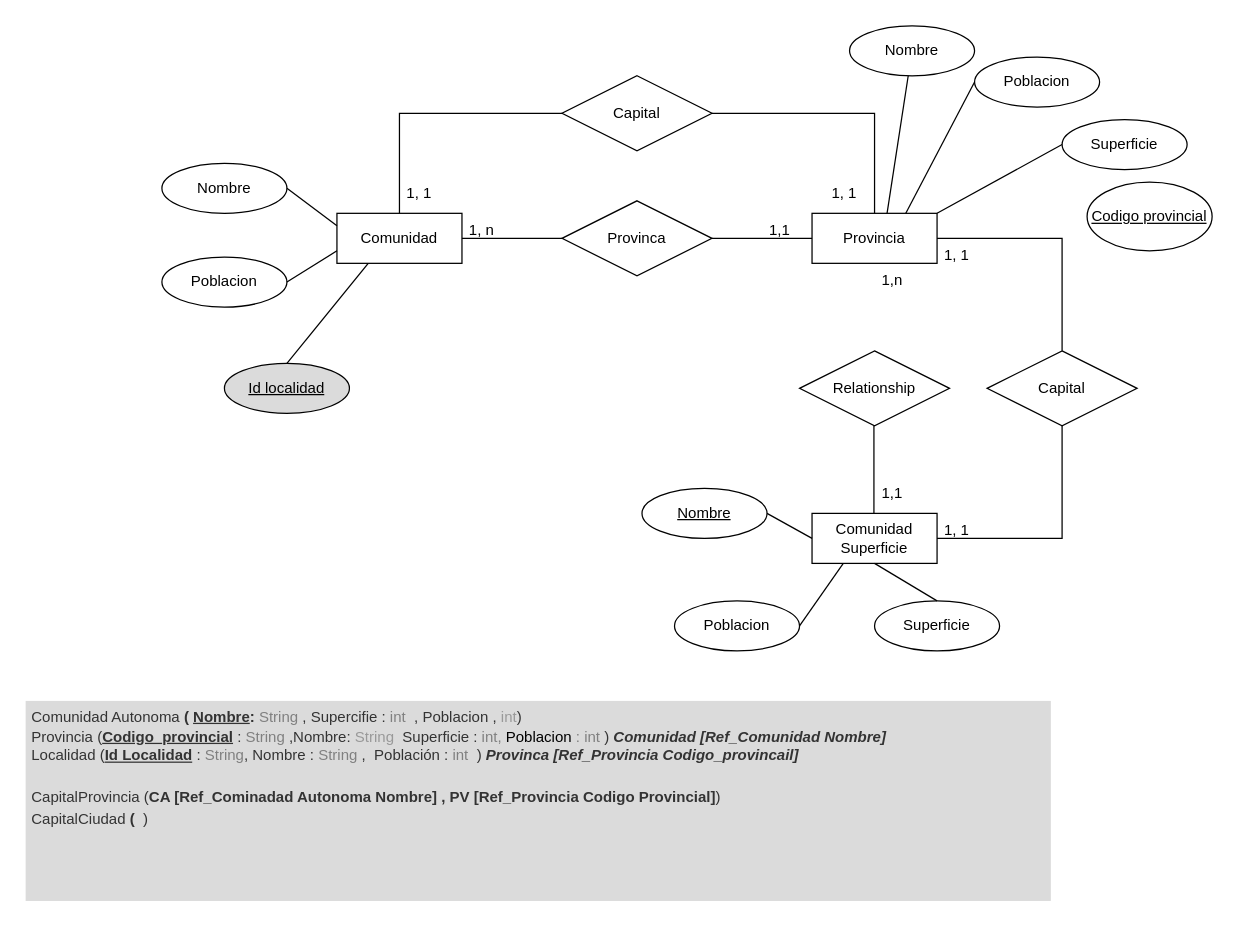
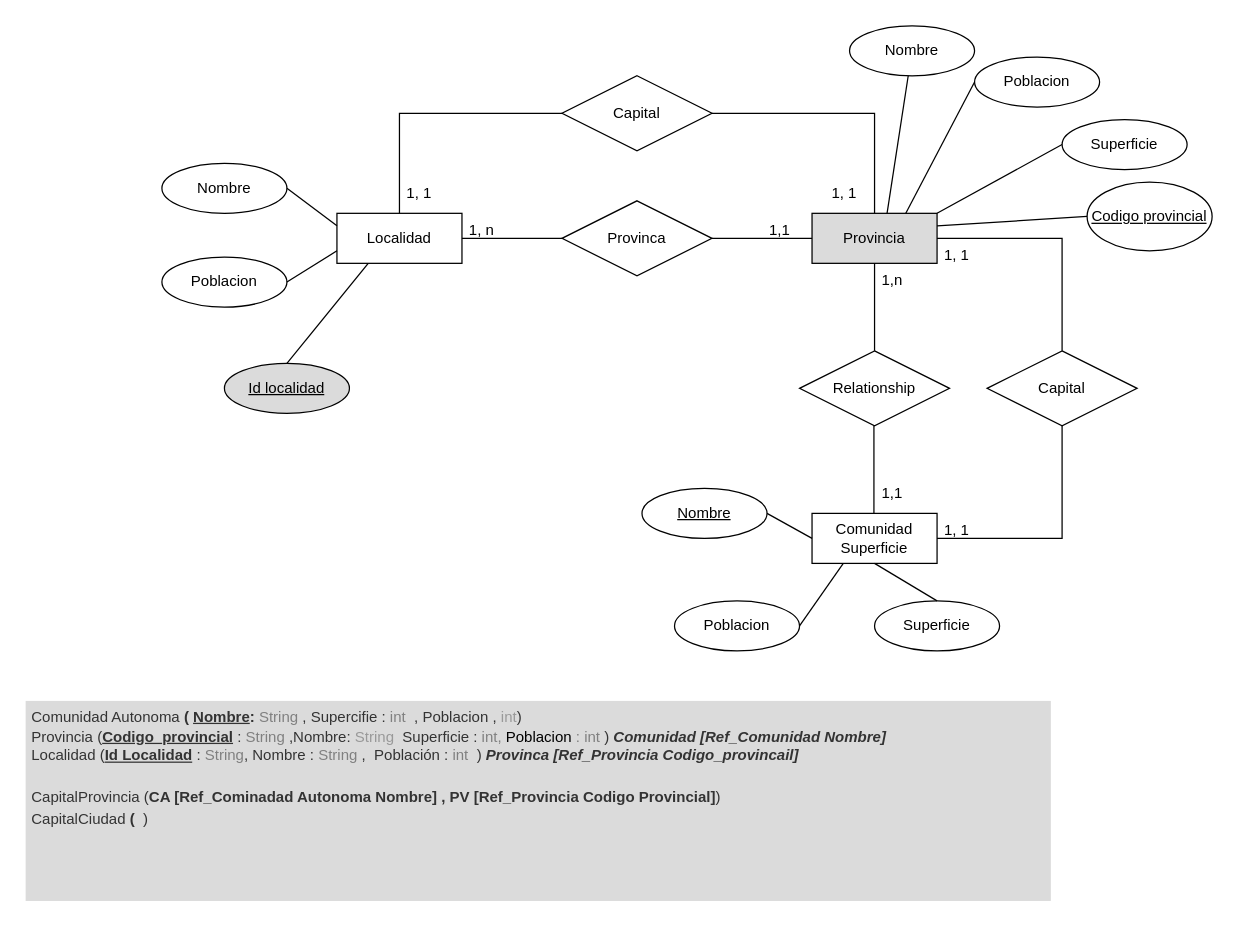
edge "Codigo provincial" -- "Provincia": added
node "Comunidad": label "Comunidad" -> "Localidad"
node "Provincia": fillcolor #ffffff -> #dbdbdb
edge "Provincia" -- "Relationship": added
